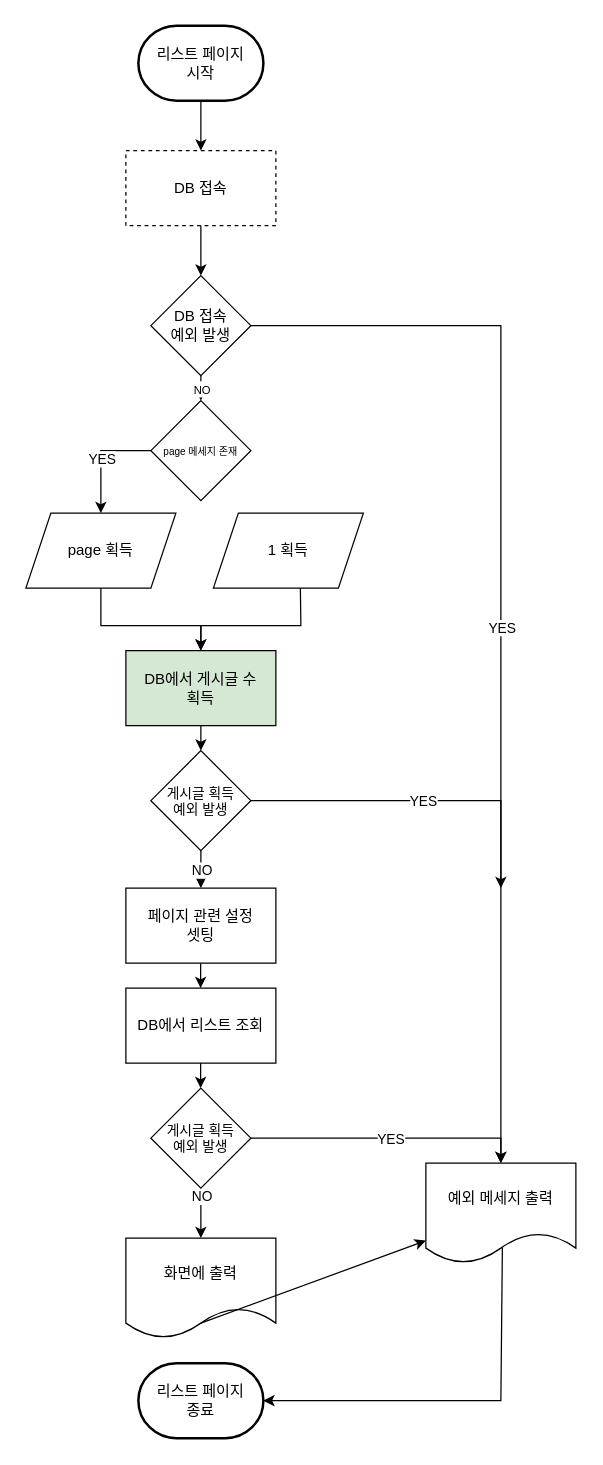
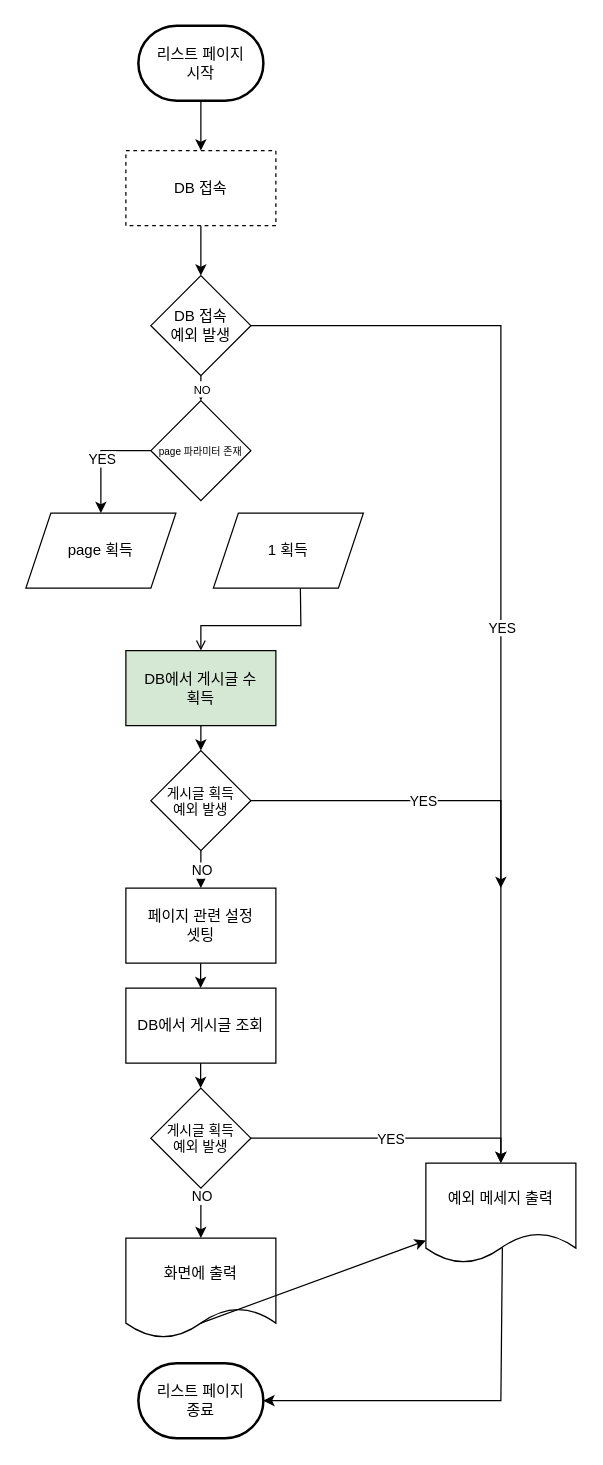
node "page 메세지 존재": label "page 메세지 존재" -> "page 파라미터 존재"
edge "page 획득" -> "DB에서 게시글 수 획득": removed
edge "1 획득" -> "DB에서 게시글 수 획득": arrowhead classic -> open
node "DB에서 리스트 조회": label "DB에서 리스트 조회" -> "DB에서 게시글 조회"
